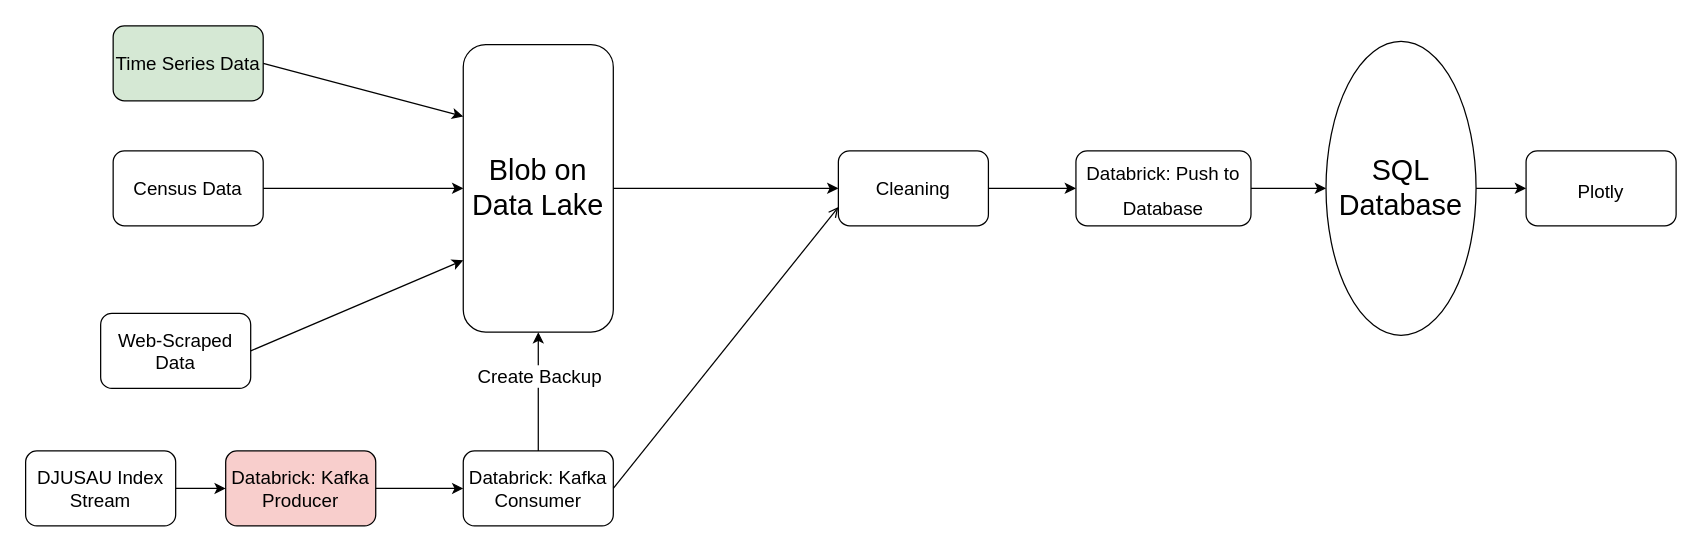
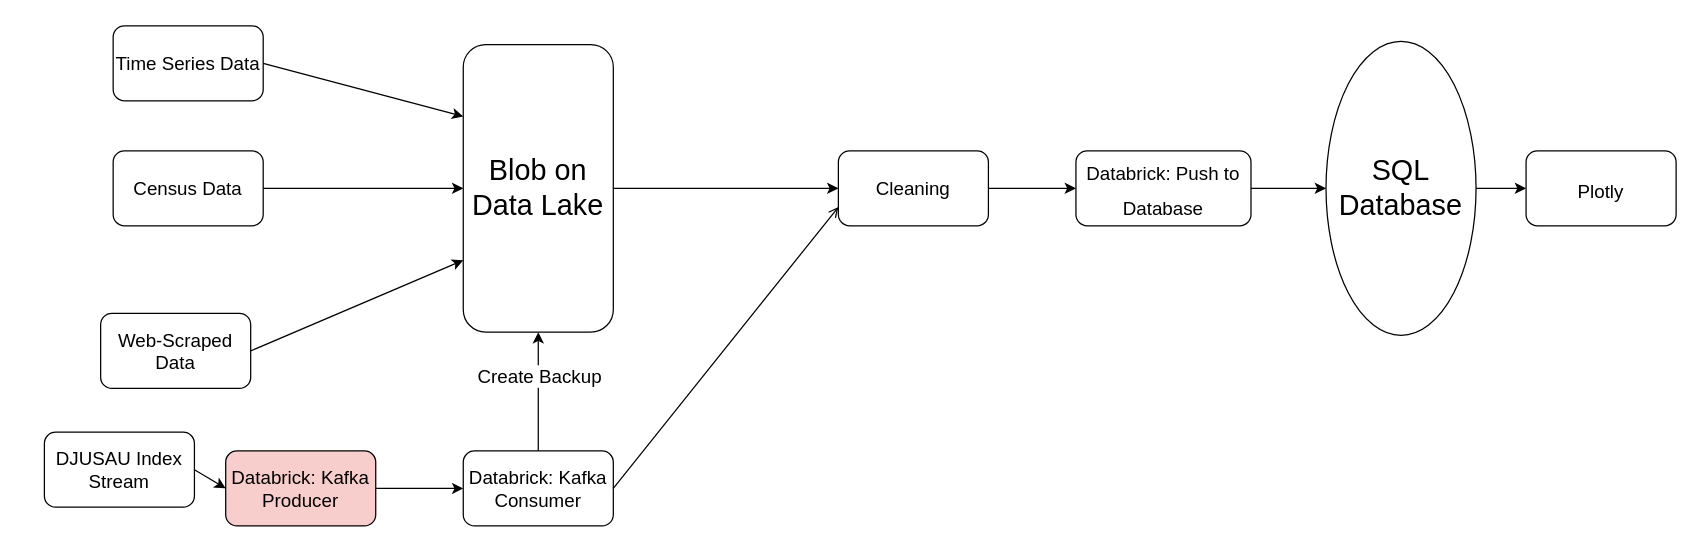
node "Time Series Data": fillcolor #d5e8d4 -> #ffffff
node "DJUSAU Index Stream": moved (101, 488) -> (119, 469)
